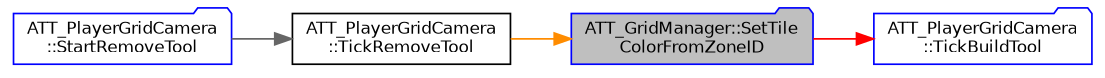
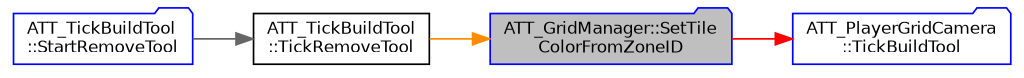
node "ATT_PlayerGridCamera ::StartRemoveTool": label "ATT_PlayerGridCamera ::StartRemoveTool" -> "ATT_TickBuildTool ::StartRemoveTool"
node "ATT_PlayerGridCamera ::TickRemoveTool": label "ATT_PlayerGridCamera ::TickRemoveTool" -> "ATT_TickBuildTool ::TickRemoveTool"
